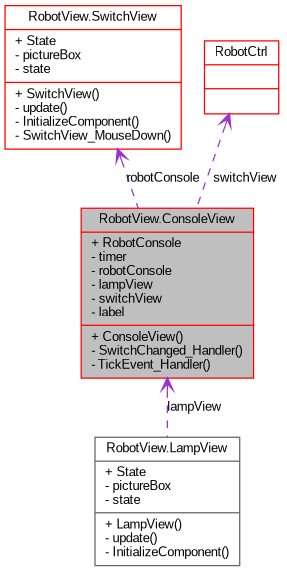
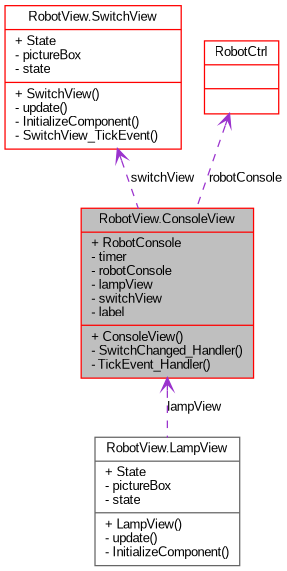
node "RobotView.SwitchView": text "- SwitchView_MouseDown()" -> "- SwitchView_TickEvent()"
edge "RobotView.ConsoleView" -> "RobotView.SwitchView": label "robotConsole" -> "switchView"
edge "RobotView.ConsoleView" -> "RobotCtrl": label "switchView" -> "robotConsole"
